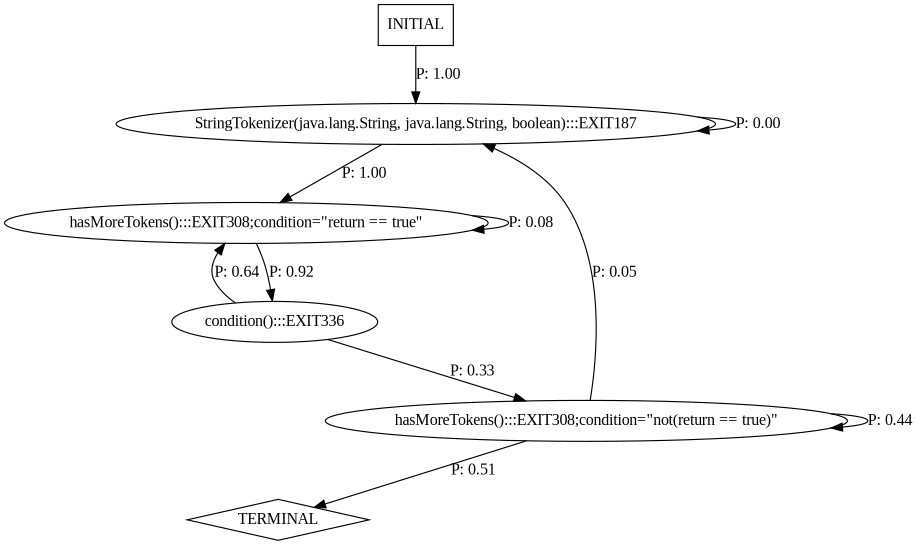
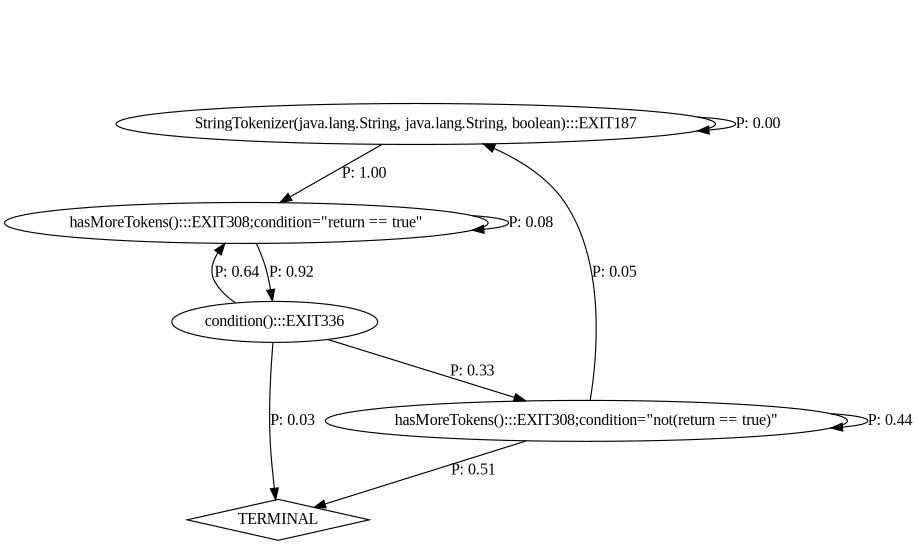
node "INITIAL": removed
edge "condition():::EXIT336" -> "TERMINAL": added, label "P: 0.03"
